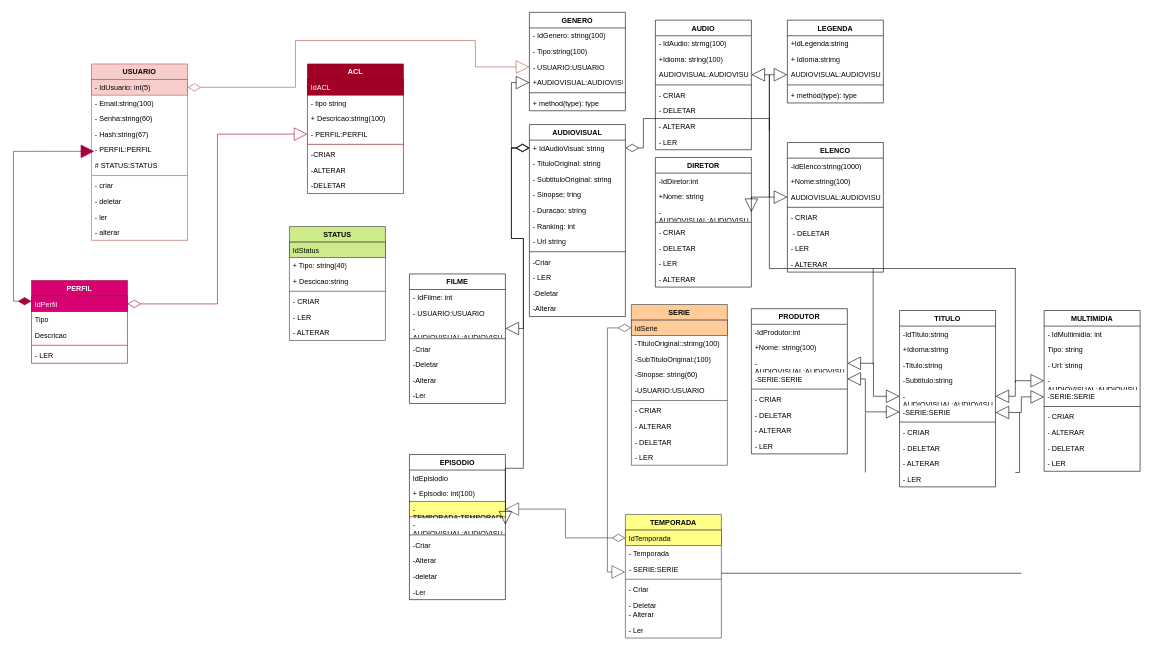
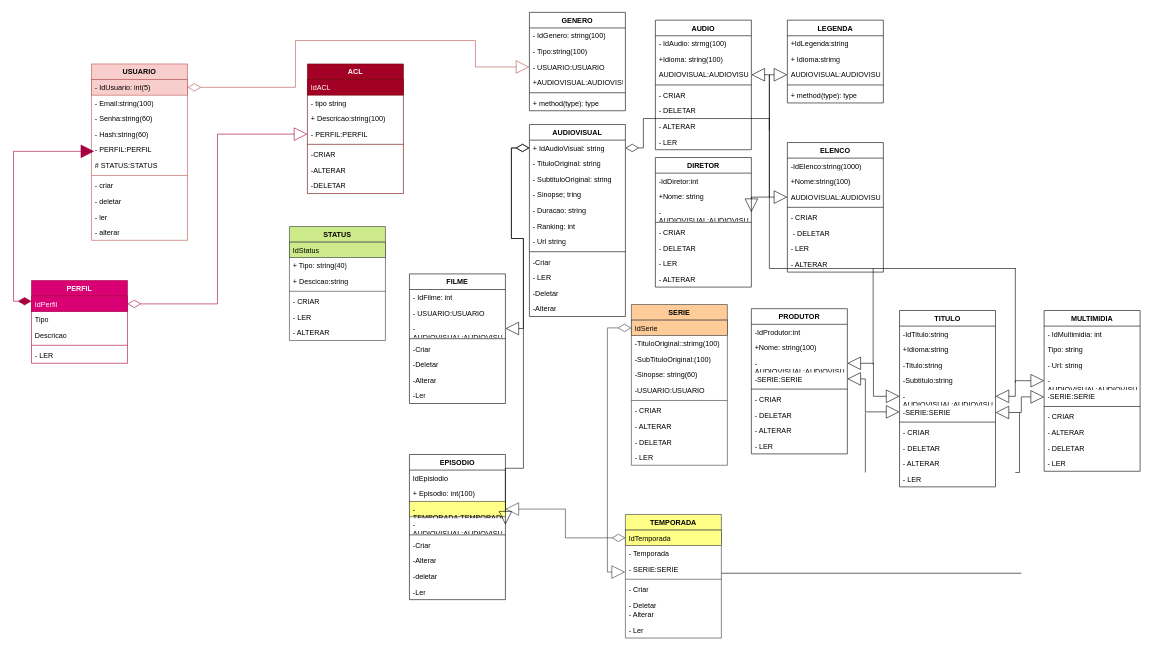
edge "+AUDIOVISUAL:AUDIOVISUAL" -- "+ IdAudioVisual: string": removed
node "- Hash:string(67)": label "- Hash:string(67)" -> "- Hash:string(60)"
